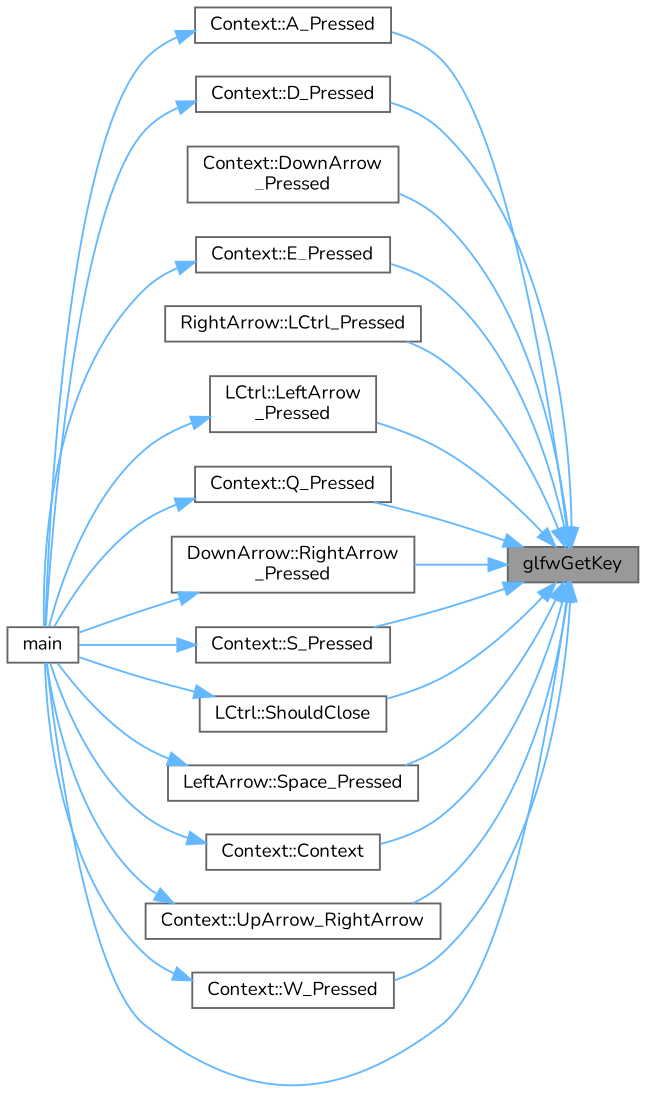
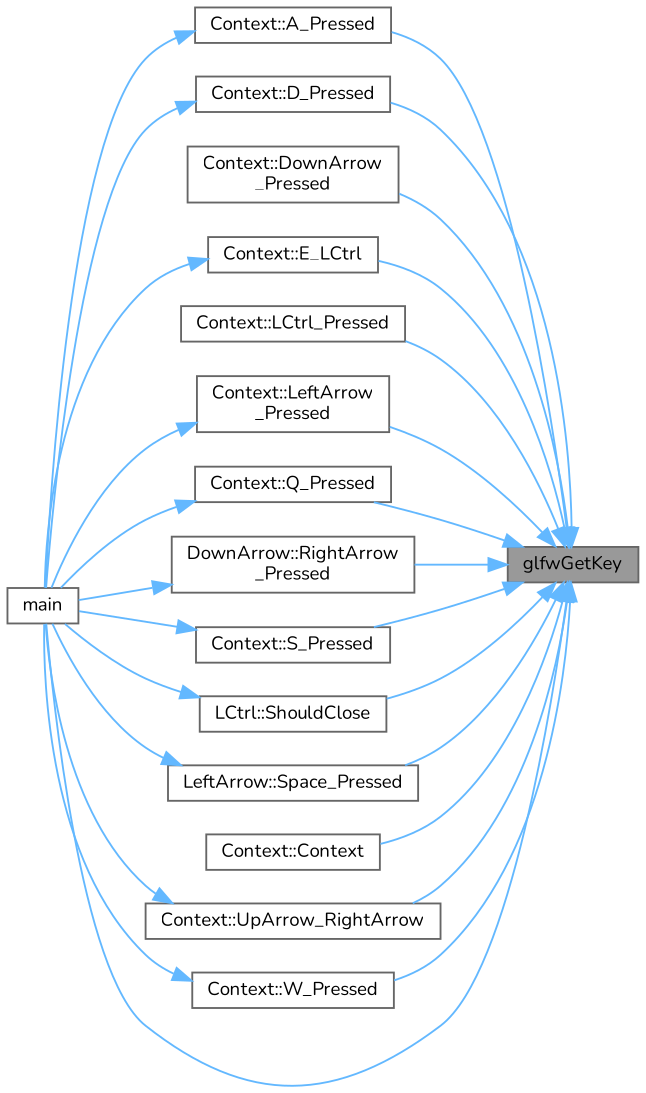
node "Context::E_Pressed": label "Context::E_Pressed" -> "Context::E_LCtrl"
node "RightArrow::LCtrl_Pressed": label "RightArrow::LCtrl_Pressed" -> "Context::LCtrl_Pressed"
node "LCtrl::LeftArrow _Pressed": label "LCtrl::LeftArrow _Pressed" -> "Context::LeftArrow _Pressed"
edge "main" -> "Context::Context": removed
